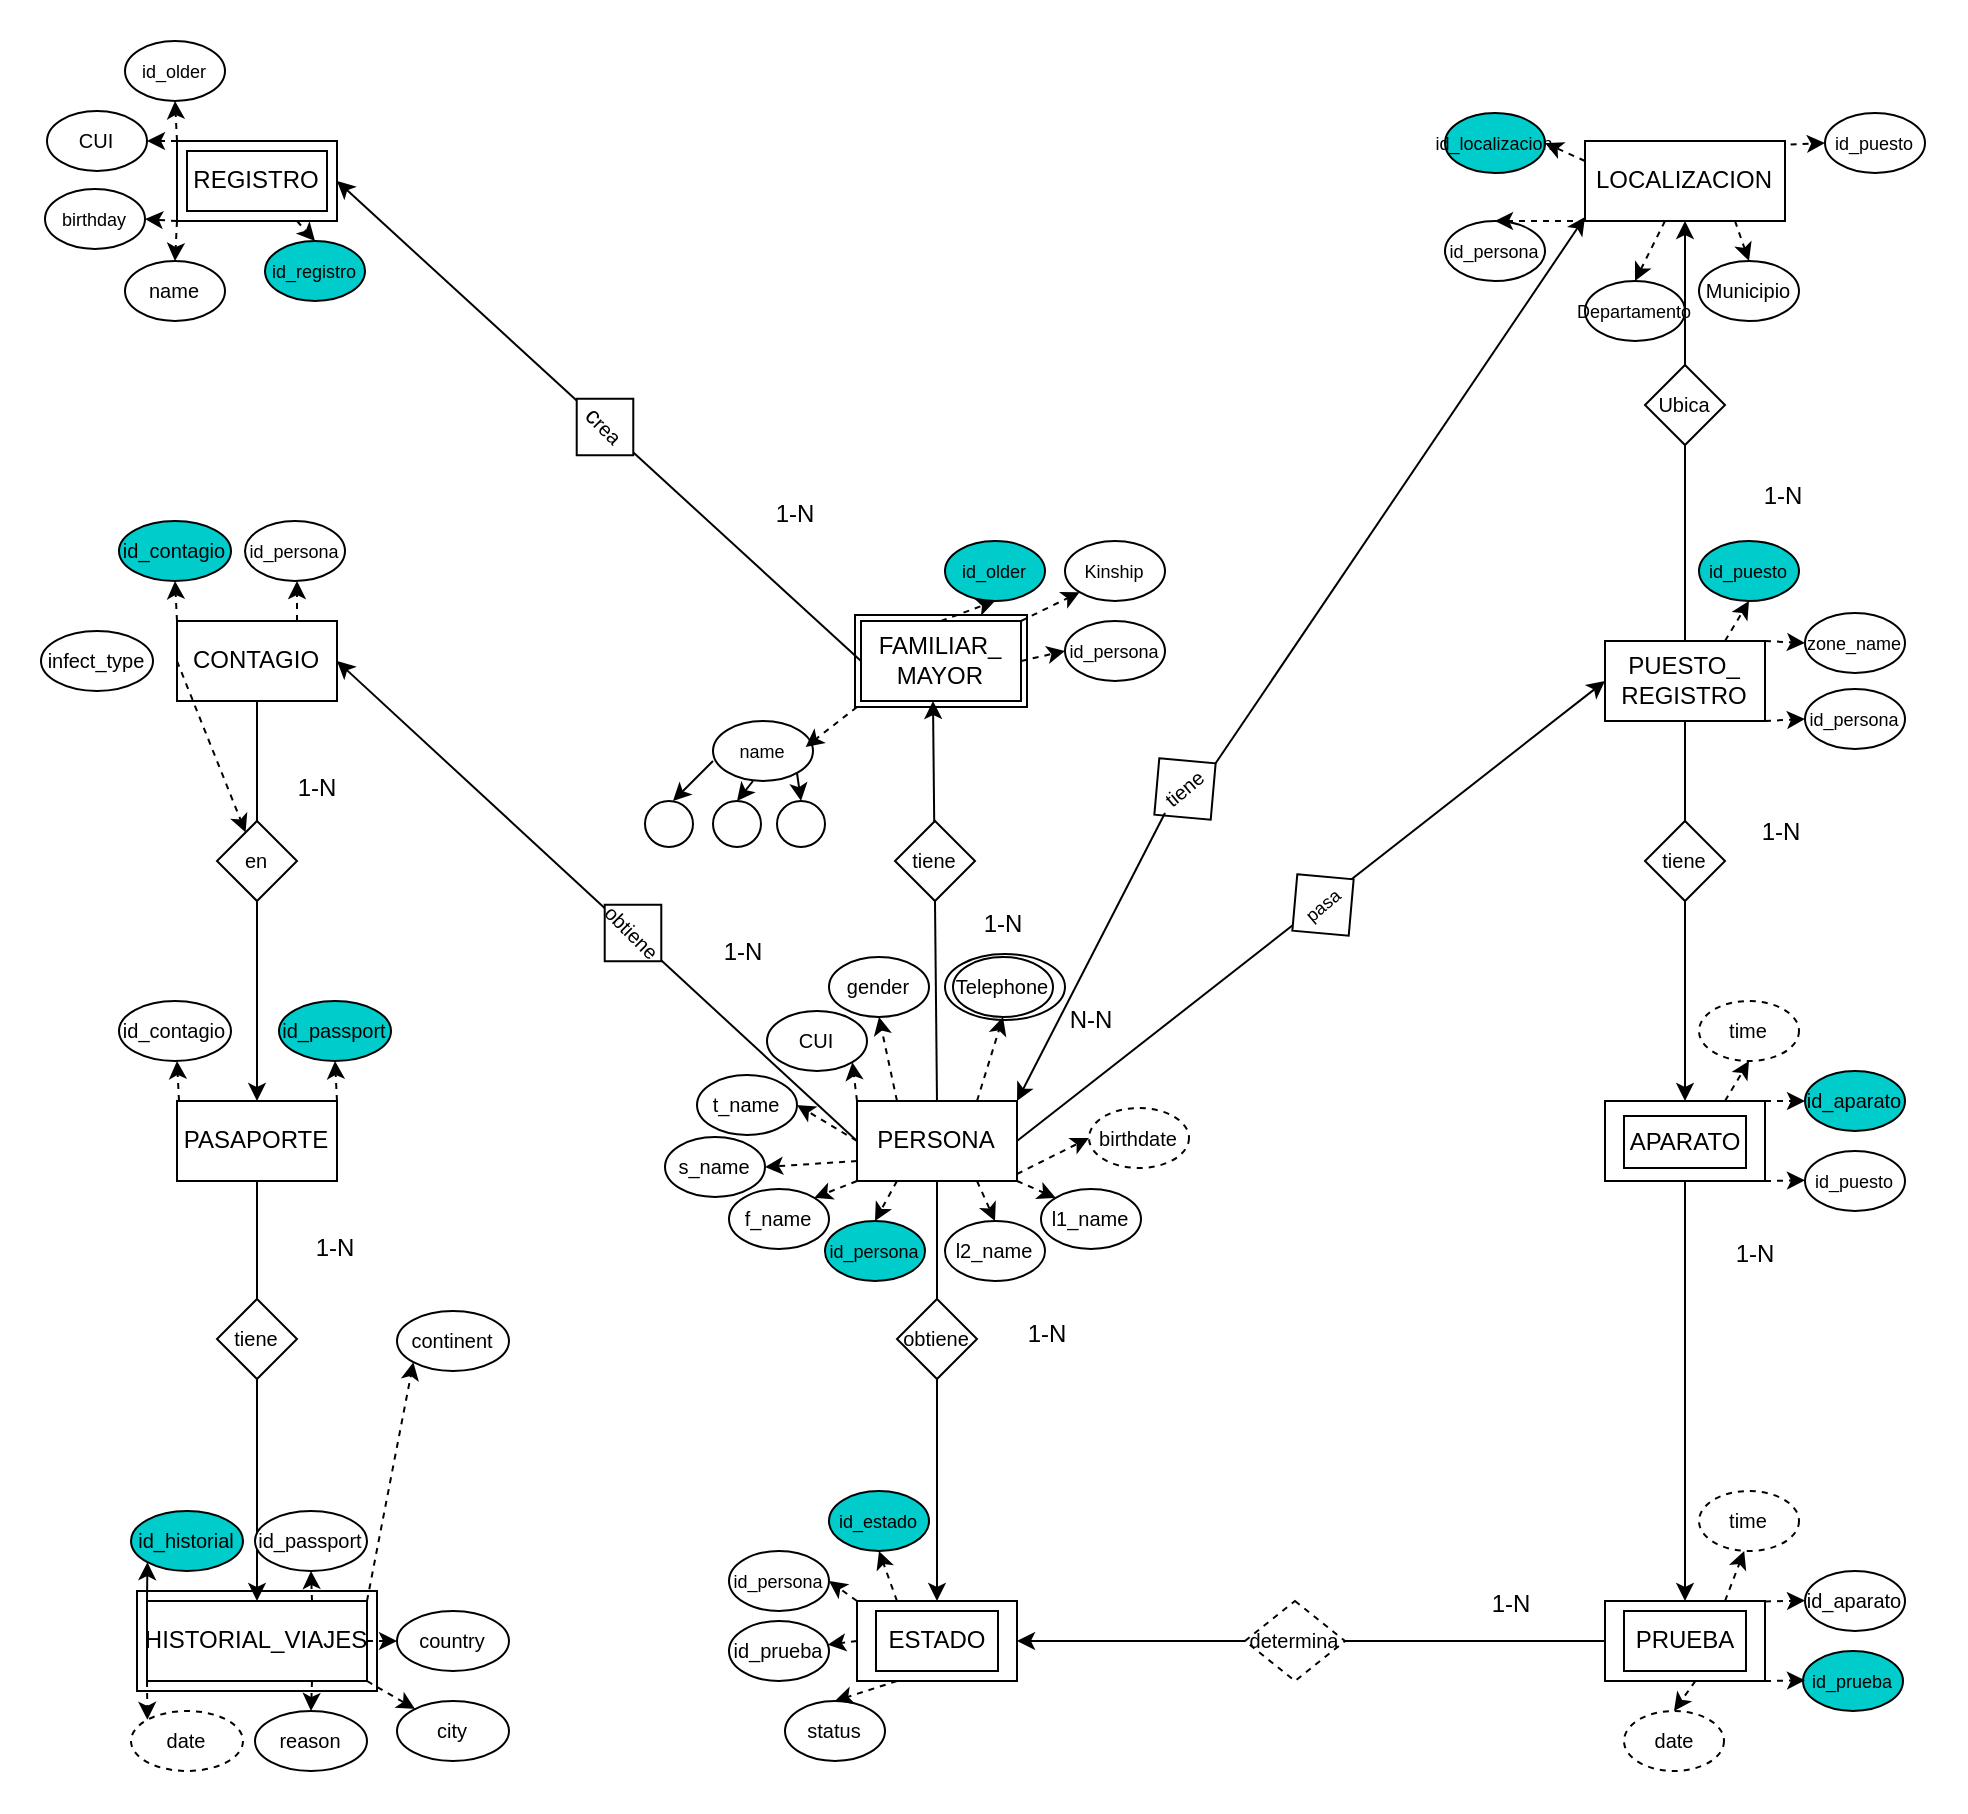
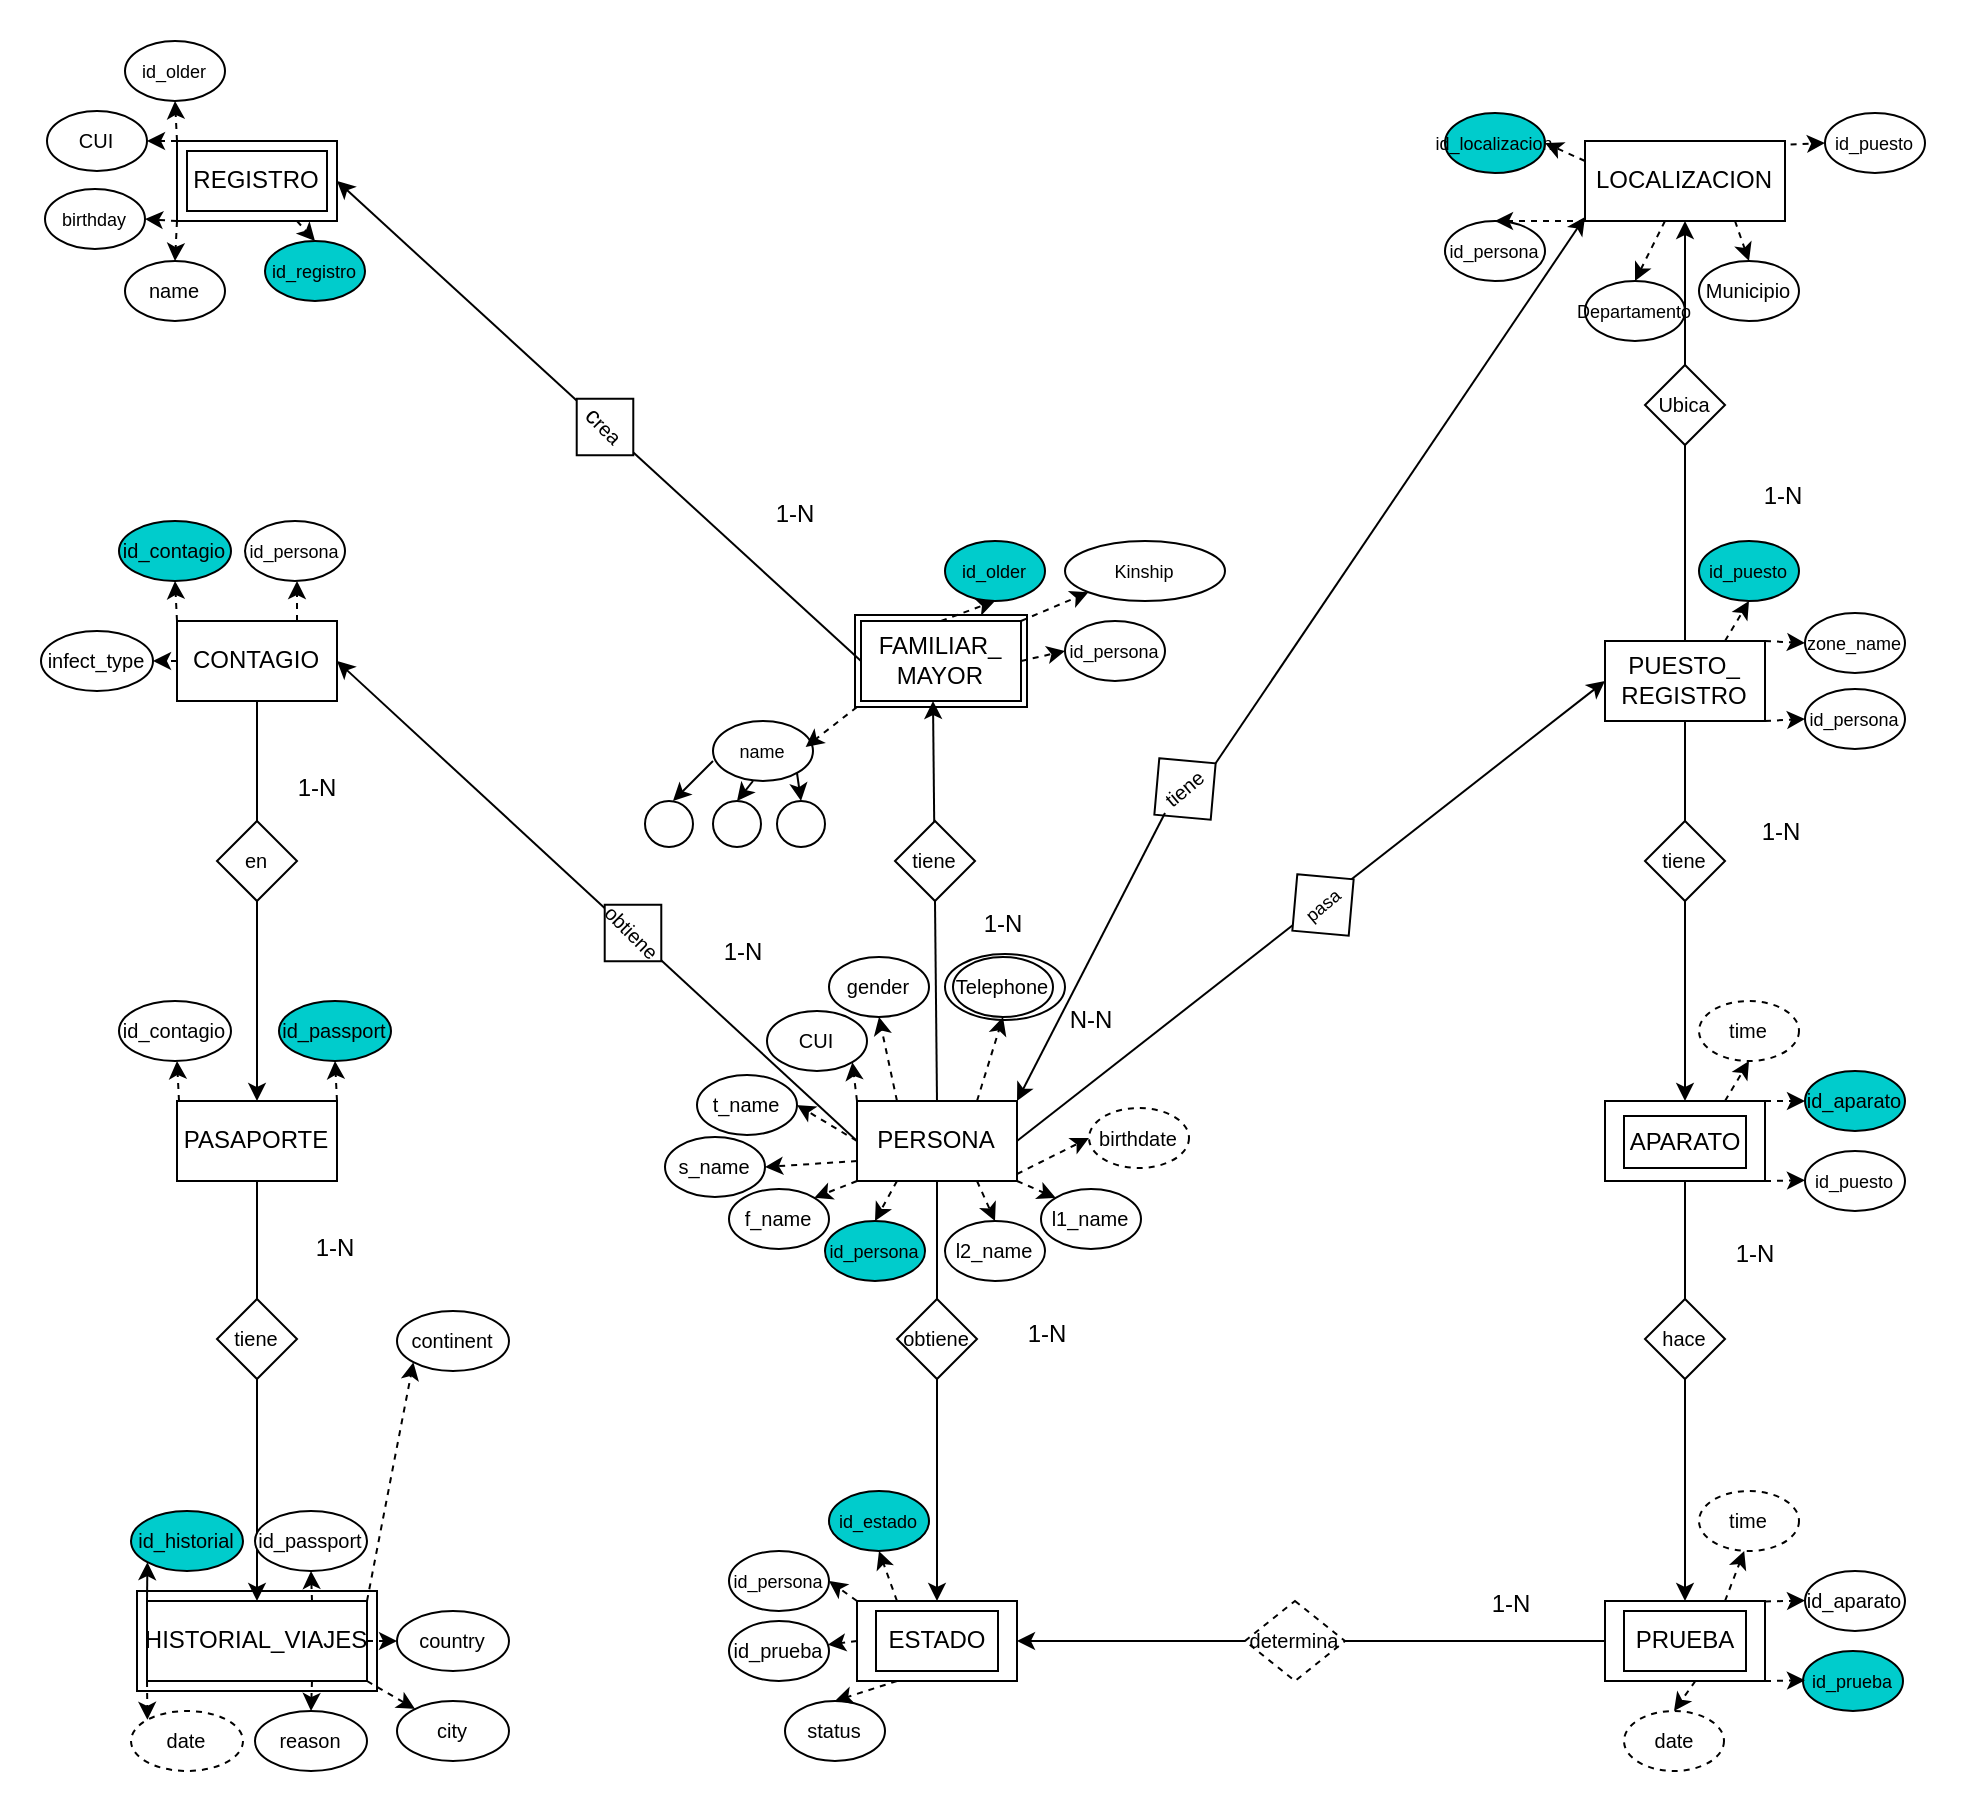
node "Kinship": size 100x60 -> 160x60
edge "CONTAGIO" -> "en": now "CONTAGIO" -> "infect_type"
node "hace": added
